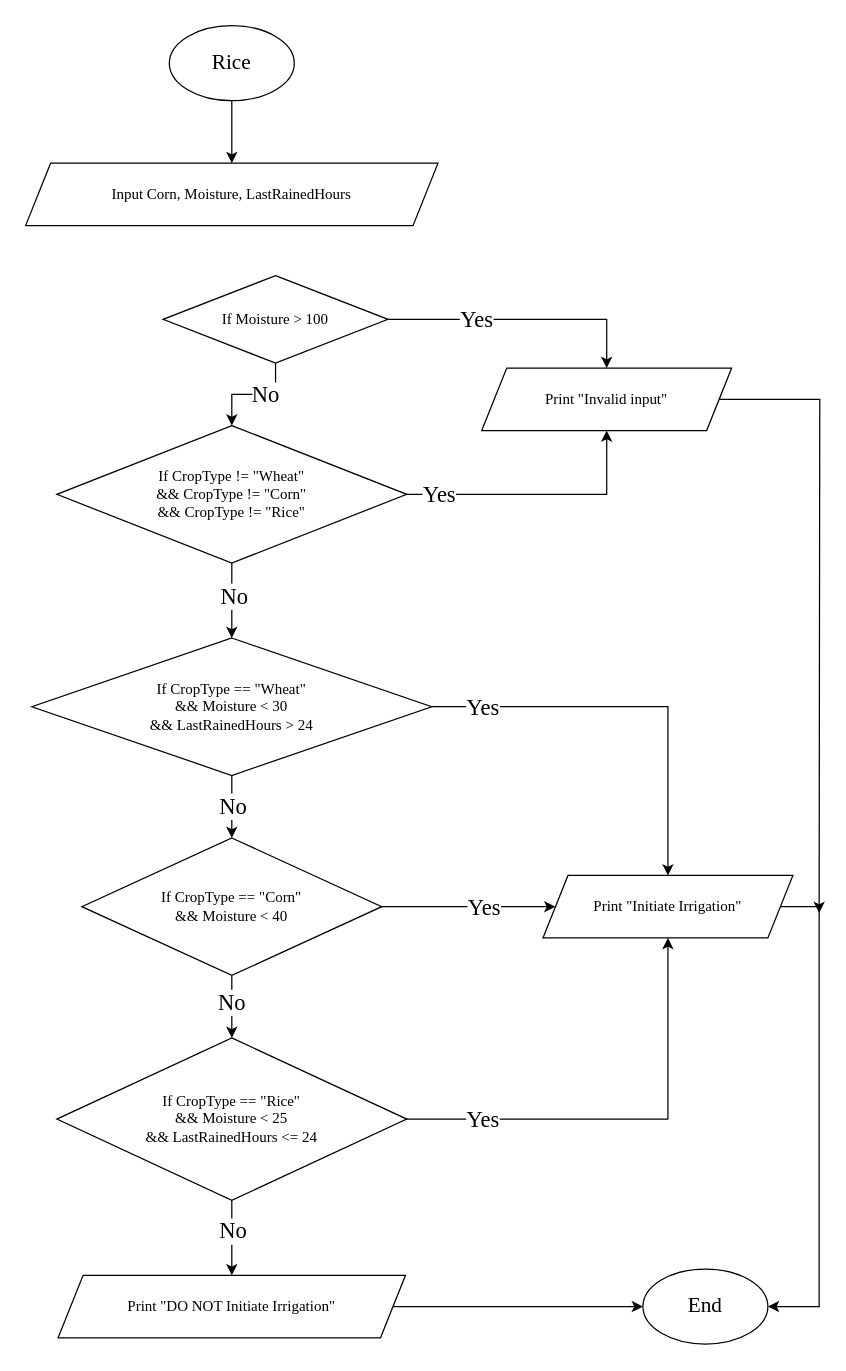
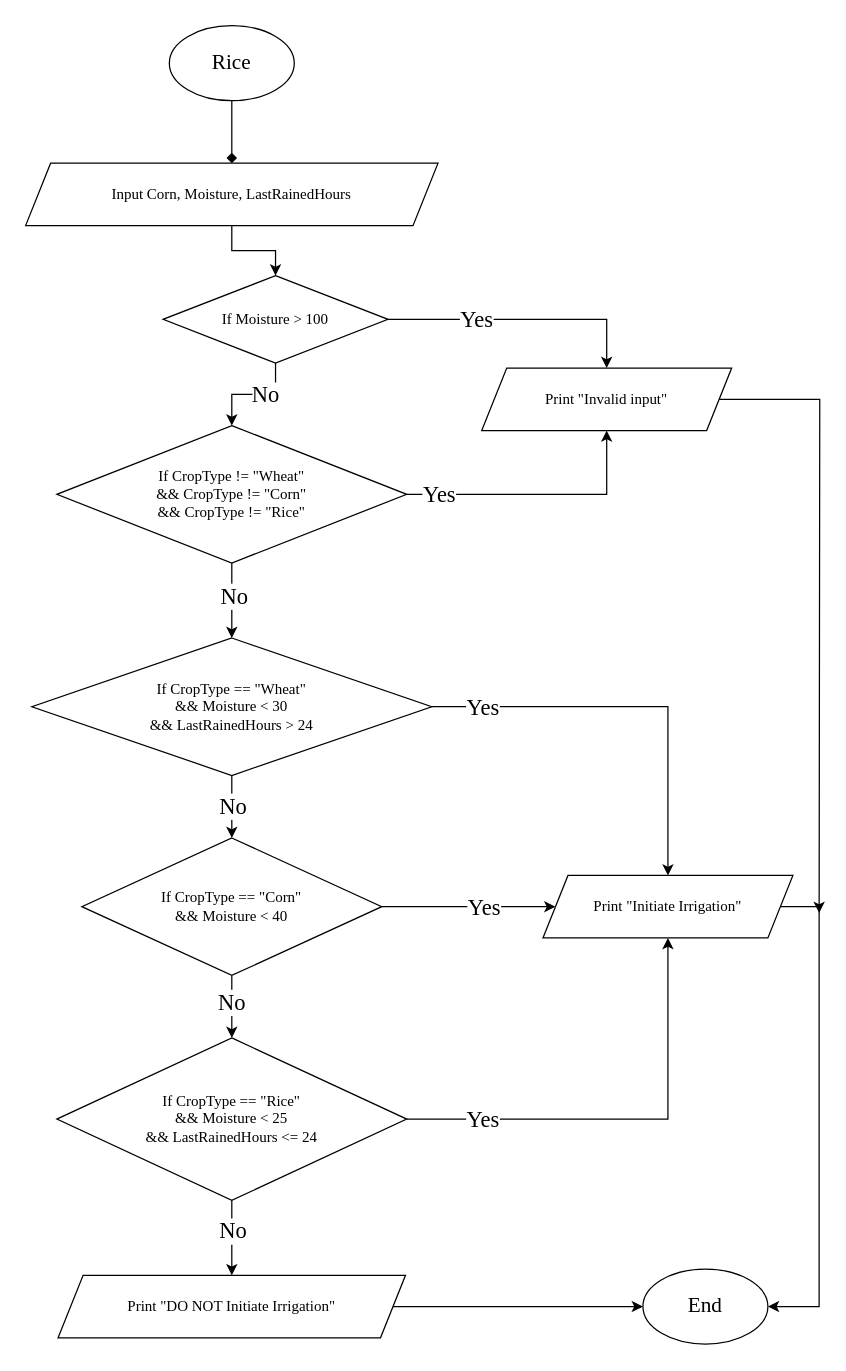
edge "Rice" -> "Input Corn, Moisture, LastRainedHours": arrowhead classic -> diamond
edge "Input Corn, Moisture, LastRainedHours" -> "If Moisture > 100": added
